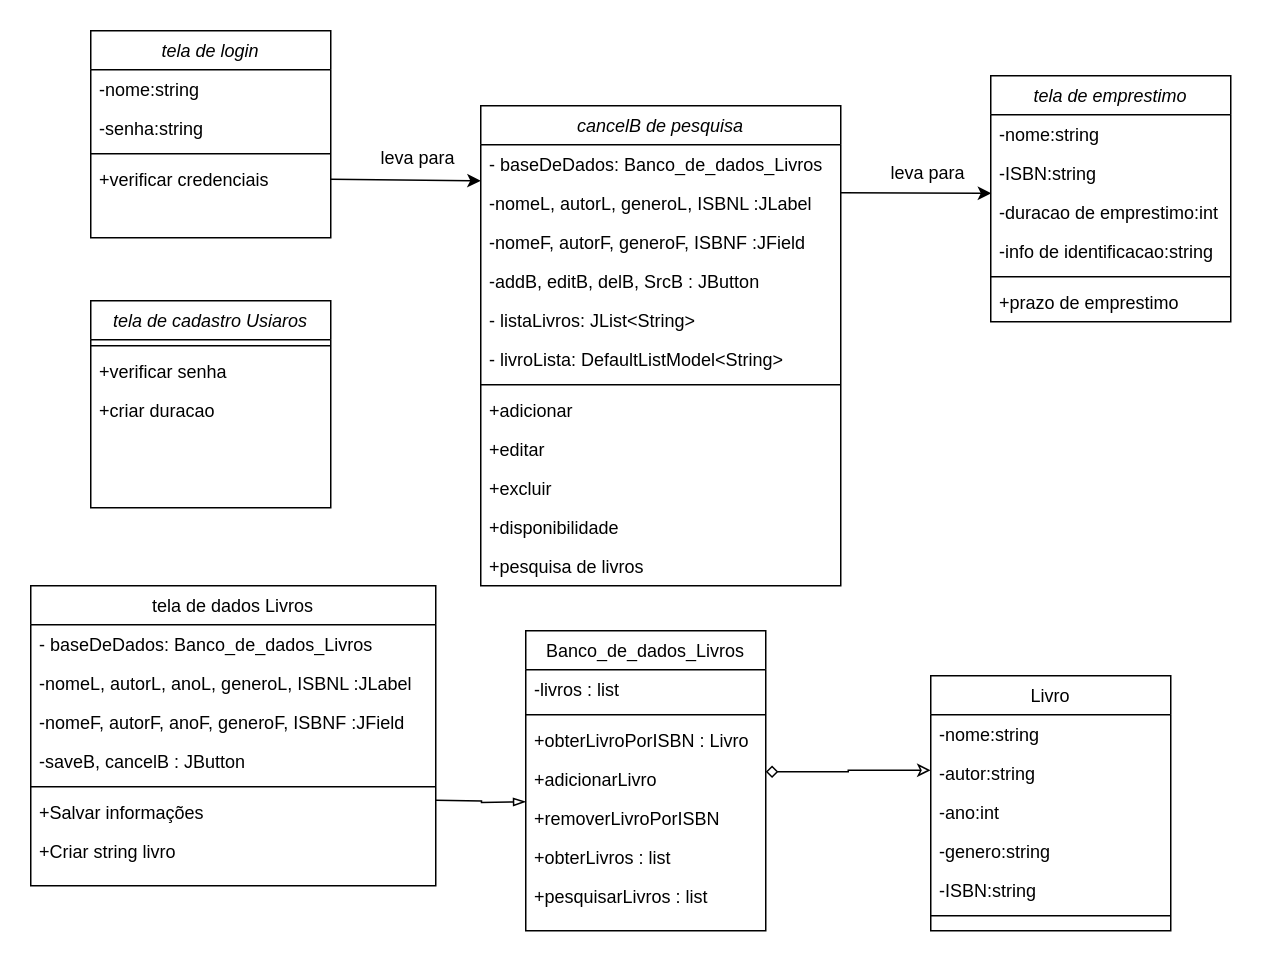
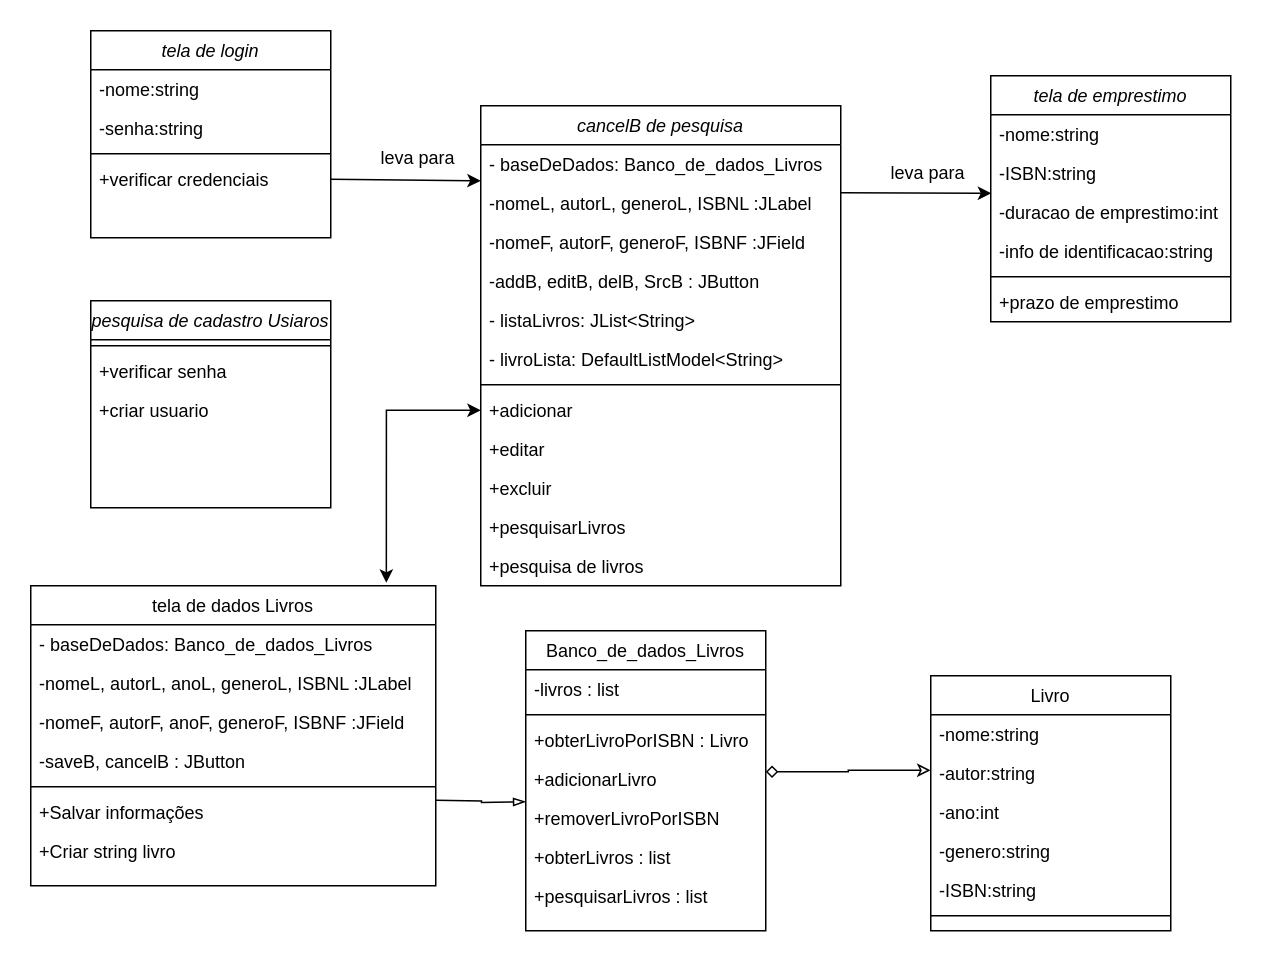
node "tela de cadastro Usiaros": label "tela de cadastro Usiaros" -> "pesquisa de cadastro Usiaros"
node "+criar duracao": label "+criar duracao" -> "+criar usuario"
edge "+adicionar" -- "tela de dados Livros": added
node "+disponibilidade": label "+disponibilidade" -> "+pesquisarLivros"
